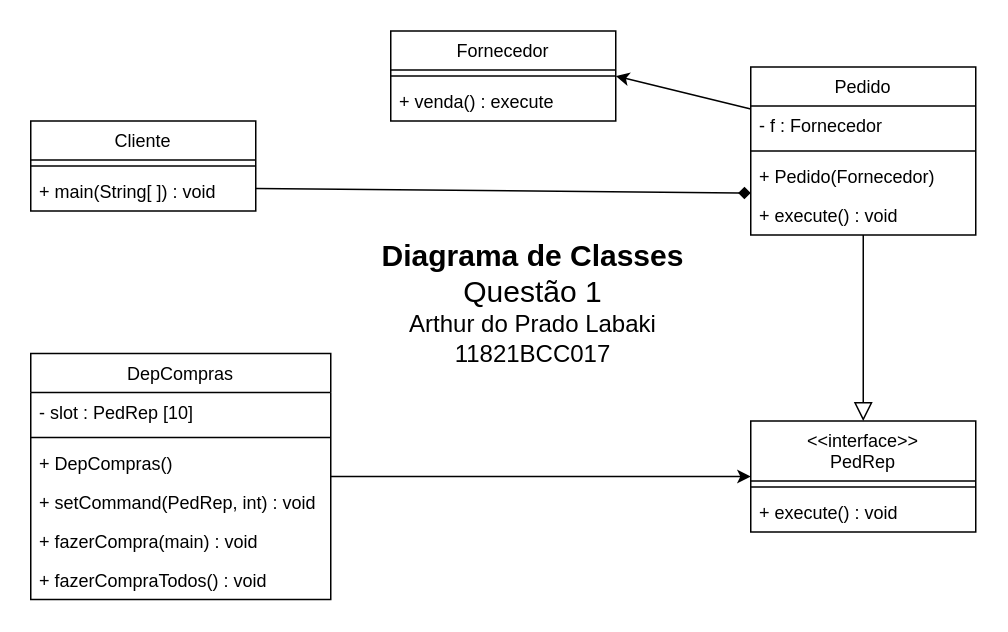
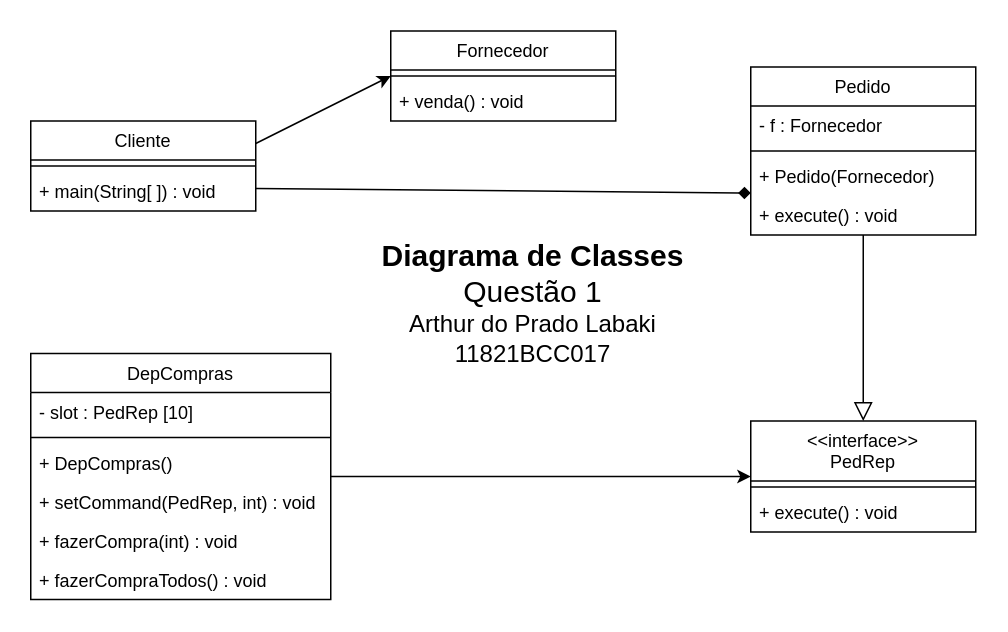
edge "Pedido" -> "Fornecedor": removed
node "+ venda() : execute": label "+ venda() : execute" -> "+ venda() : void"
edge "Cliente" -> "Fornecedor": added
node "+ fazerCompra(main) : void": label "+ fazerCompra(main) : void" -> "+ fazerCompra(int) : void"
